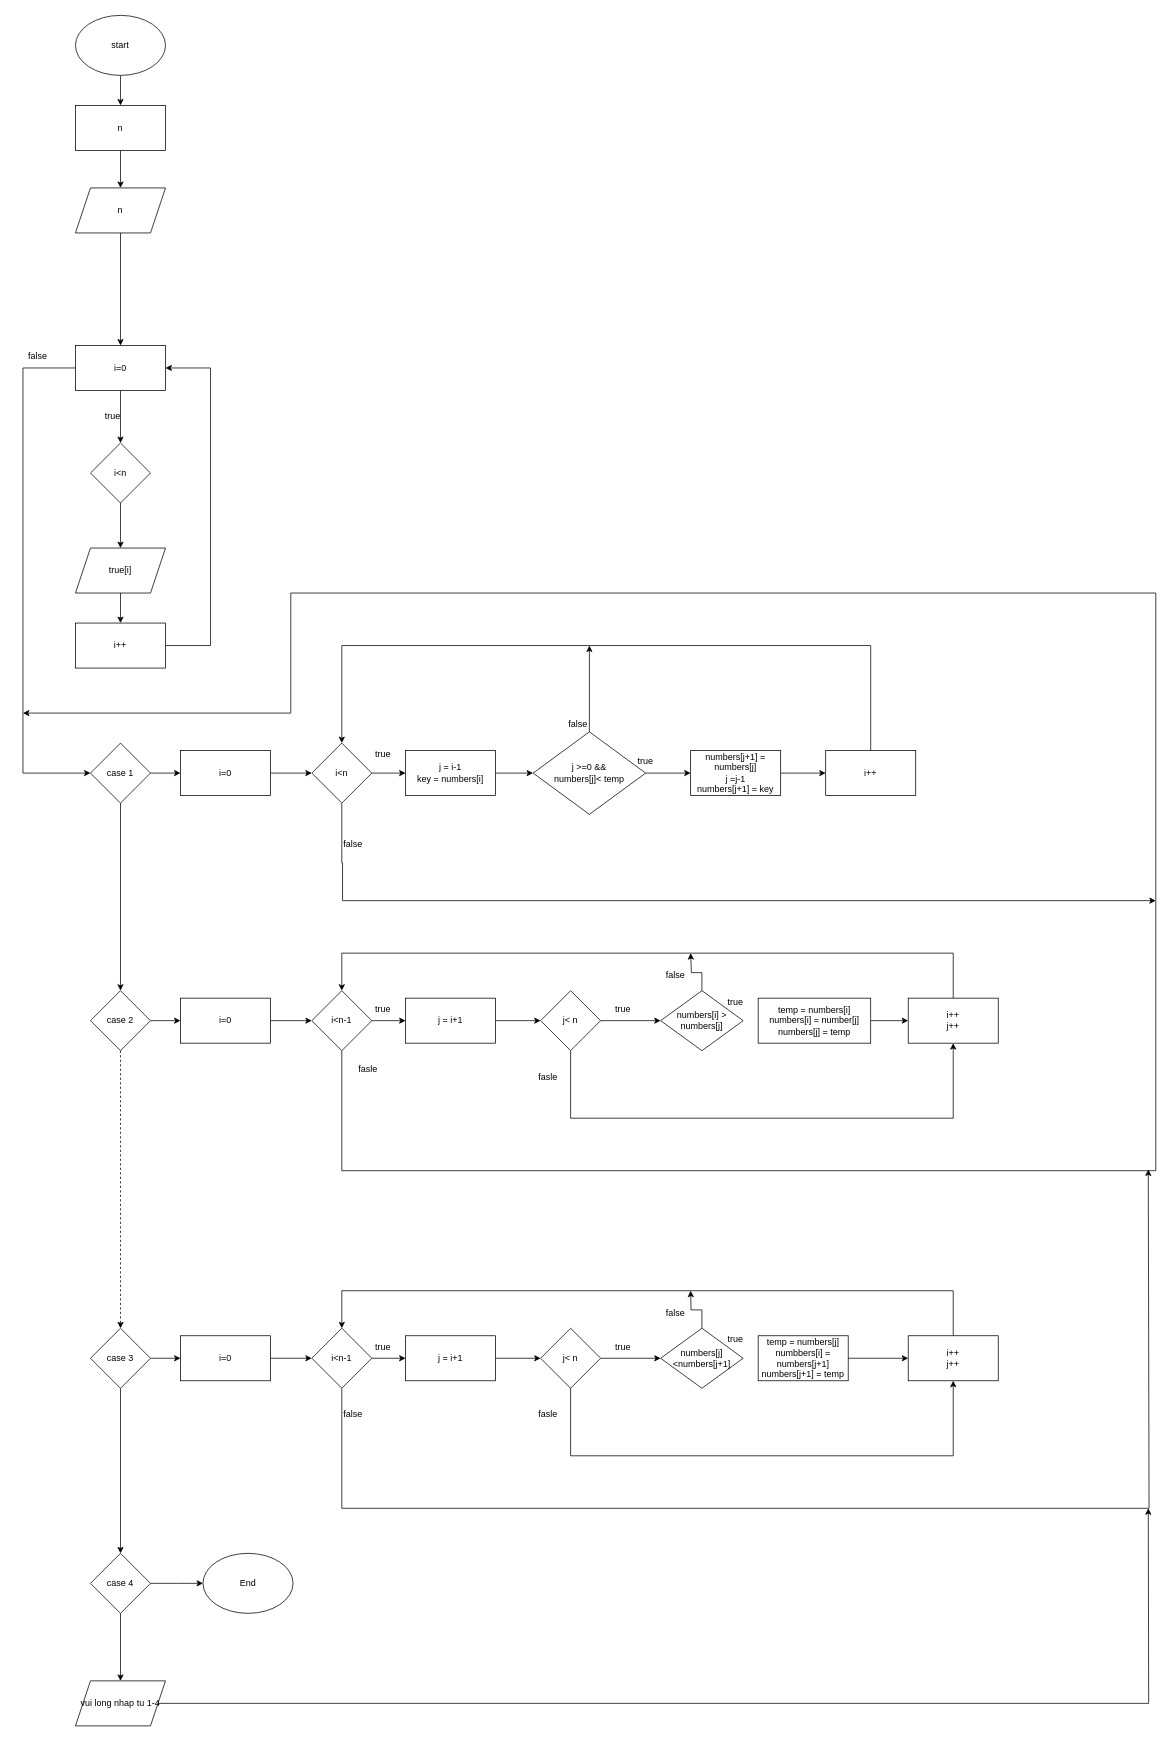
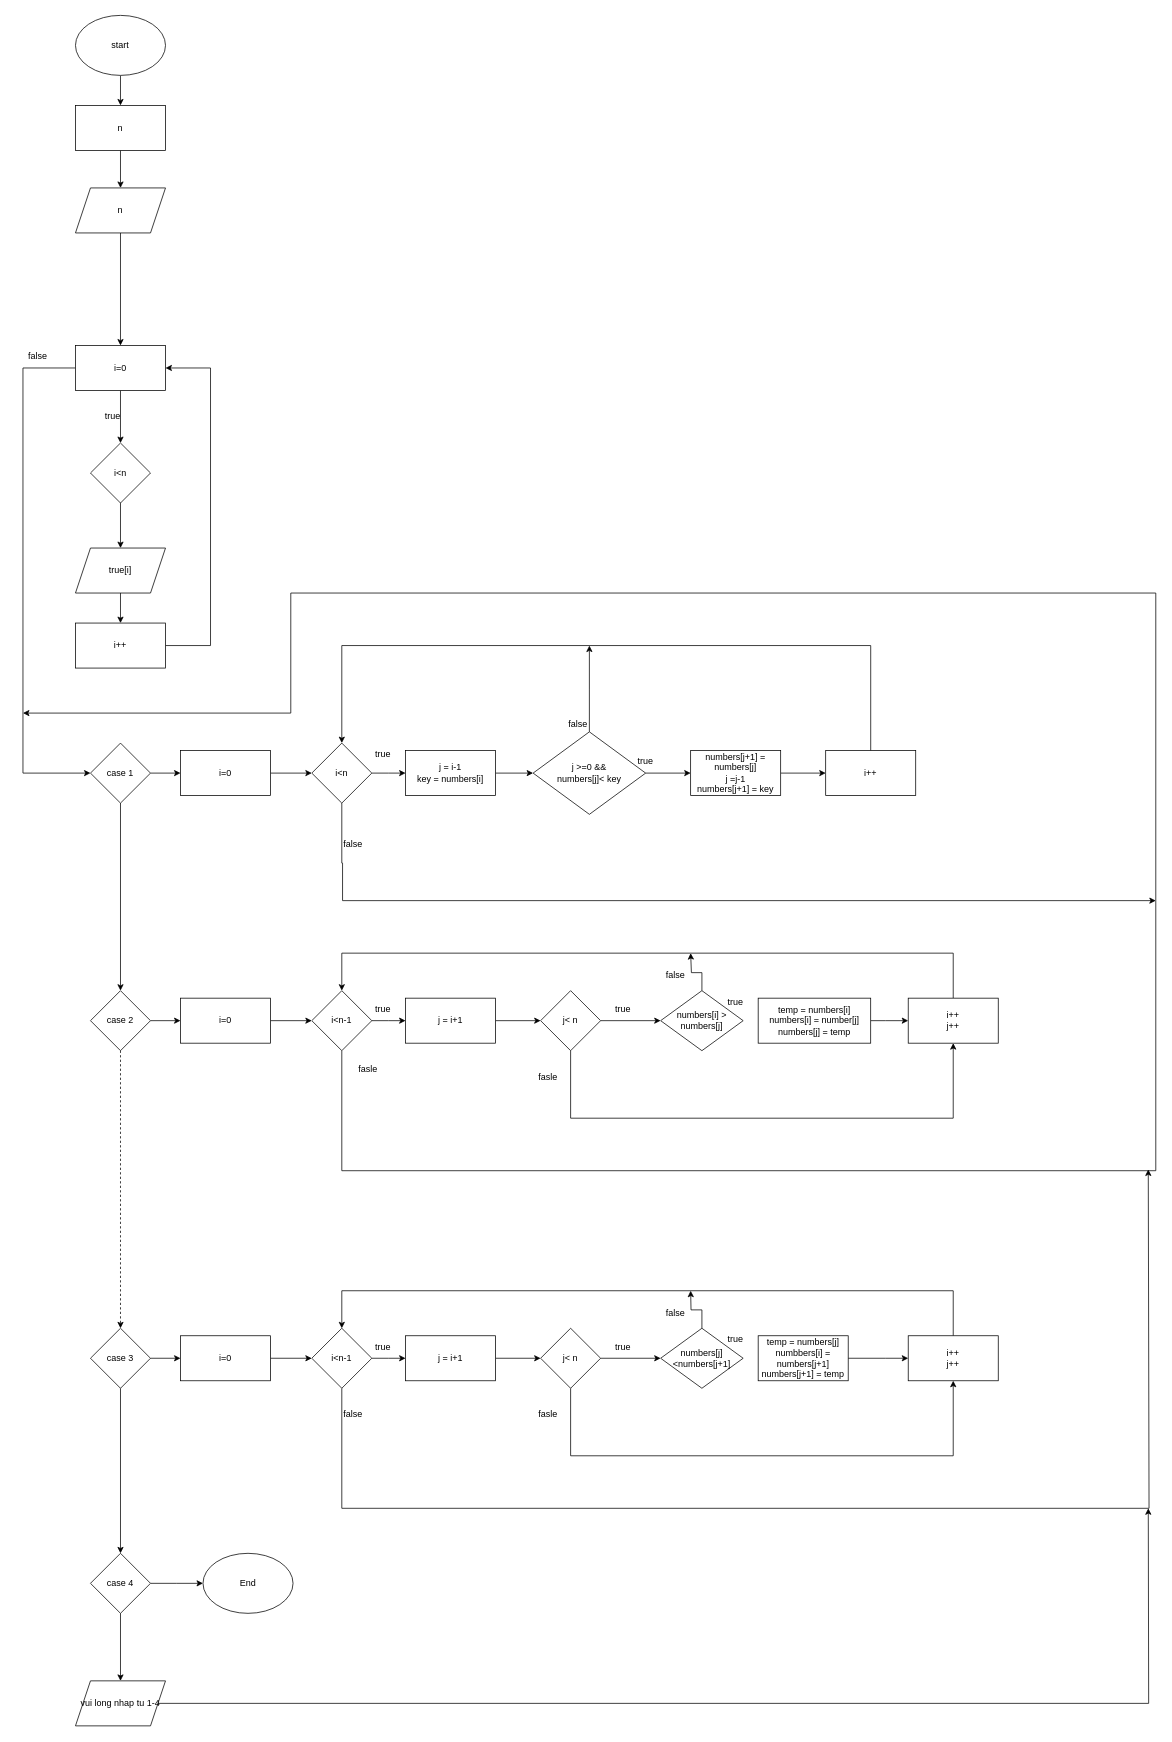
node "j >=0 && numbers[j]< temp": label "j >=0 && numbers[j]< temp" -> "j >=0 && numbers[j]< key"
